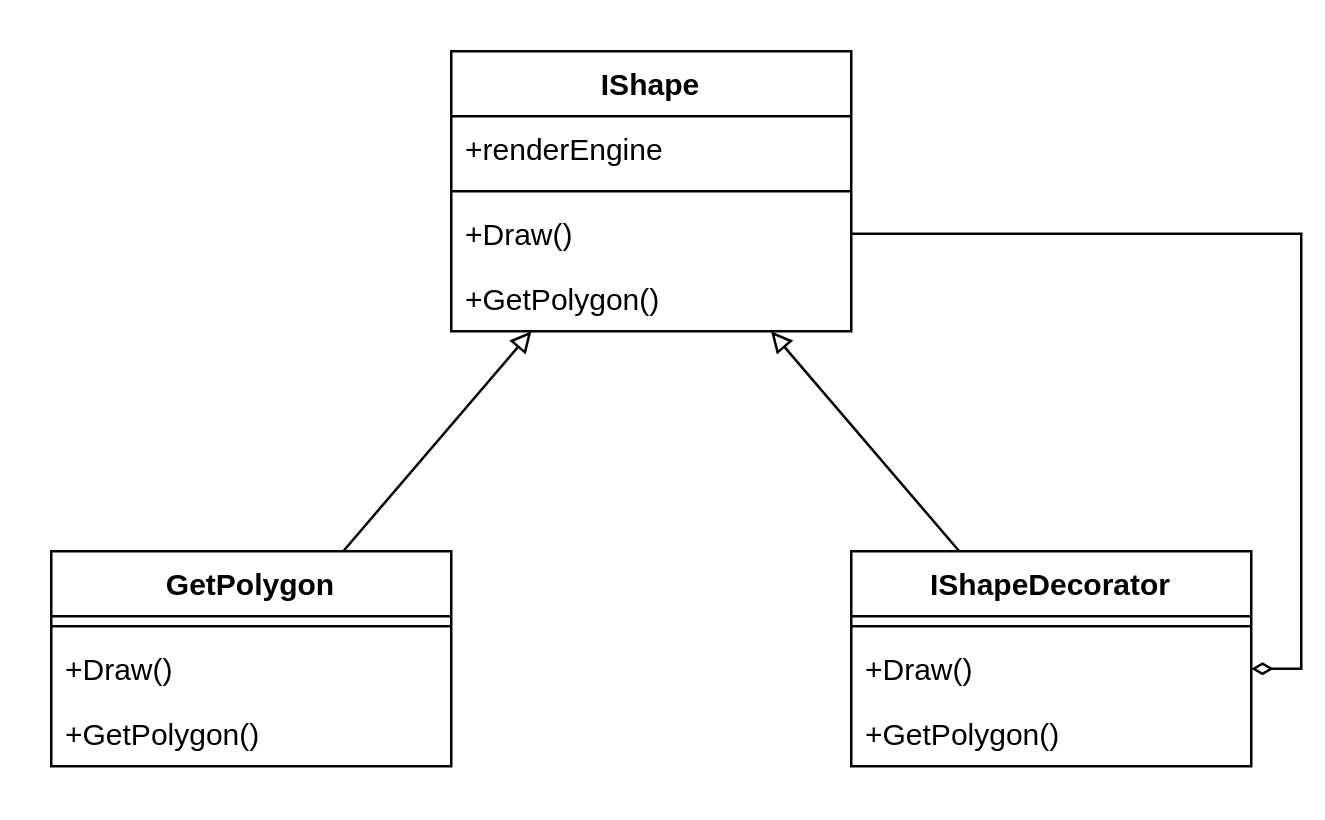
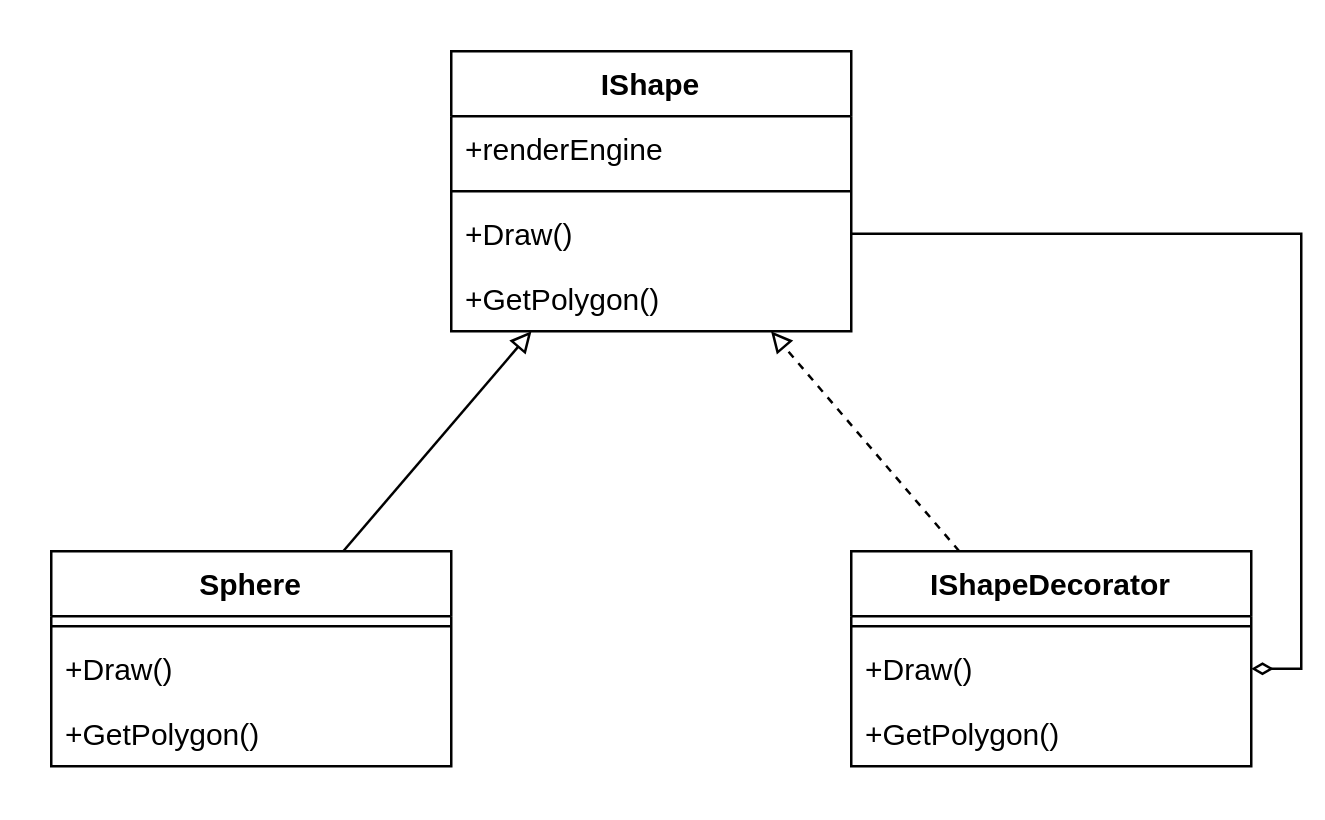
edge "IShapeDecorator" -> "IShape": style solid -> dashed
node "GetPolygon": label "GetPolygon" -> "Sphere"
